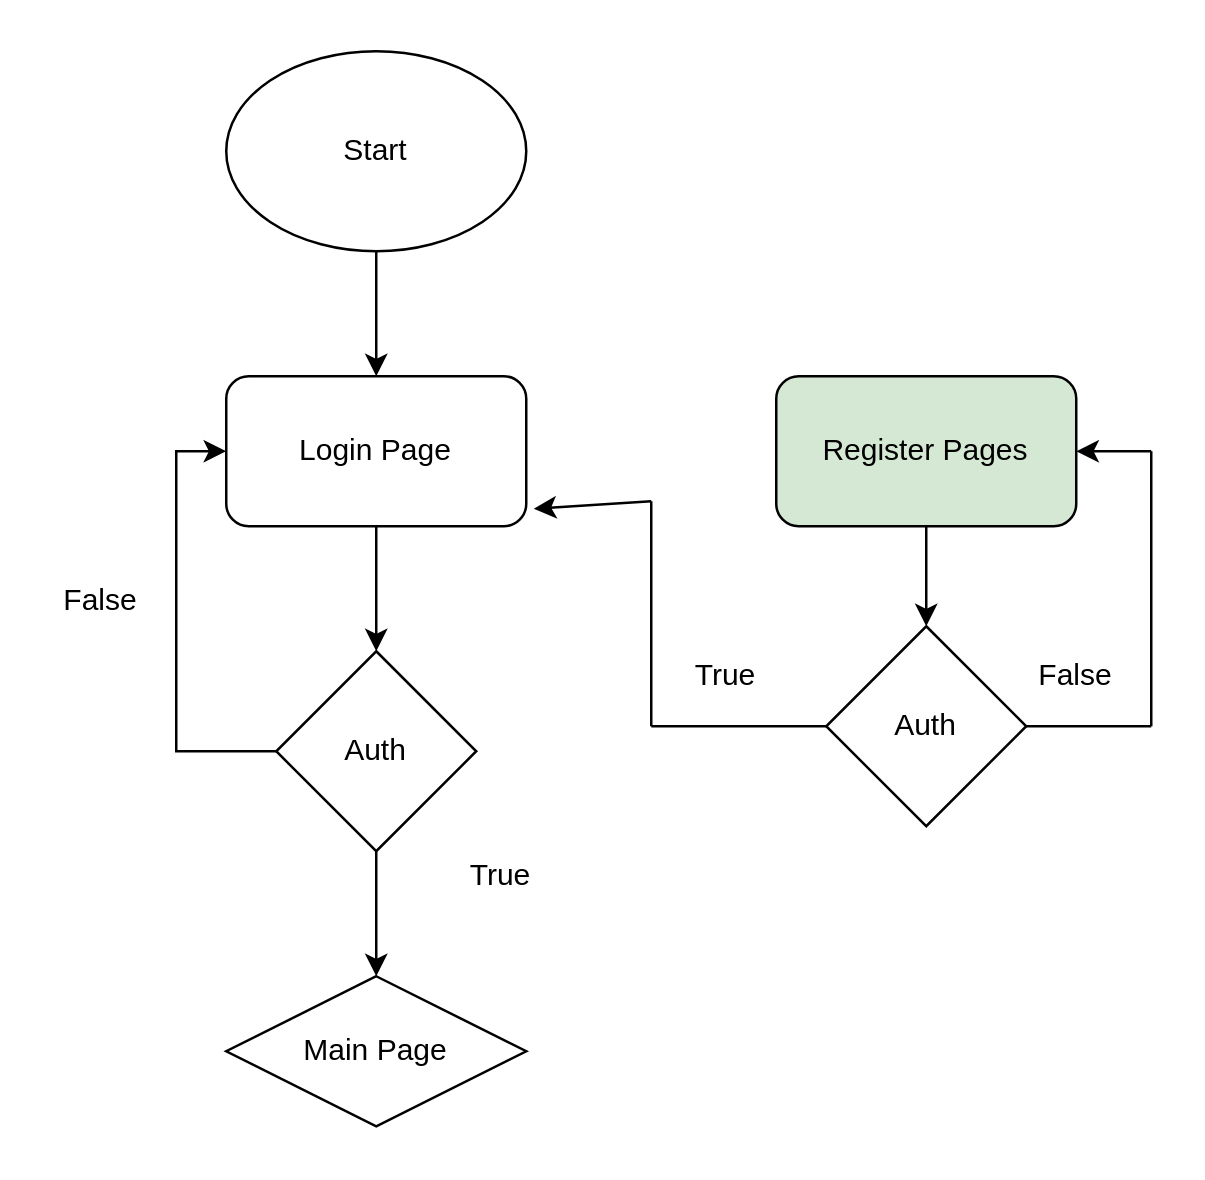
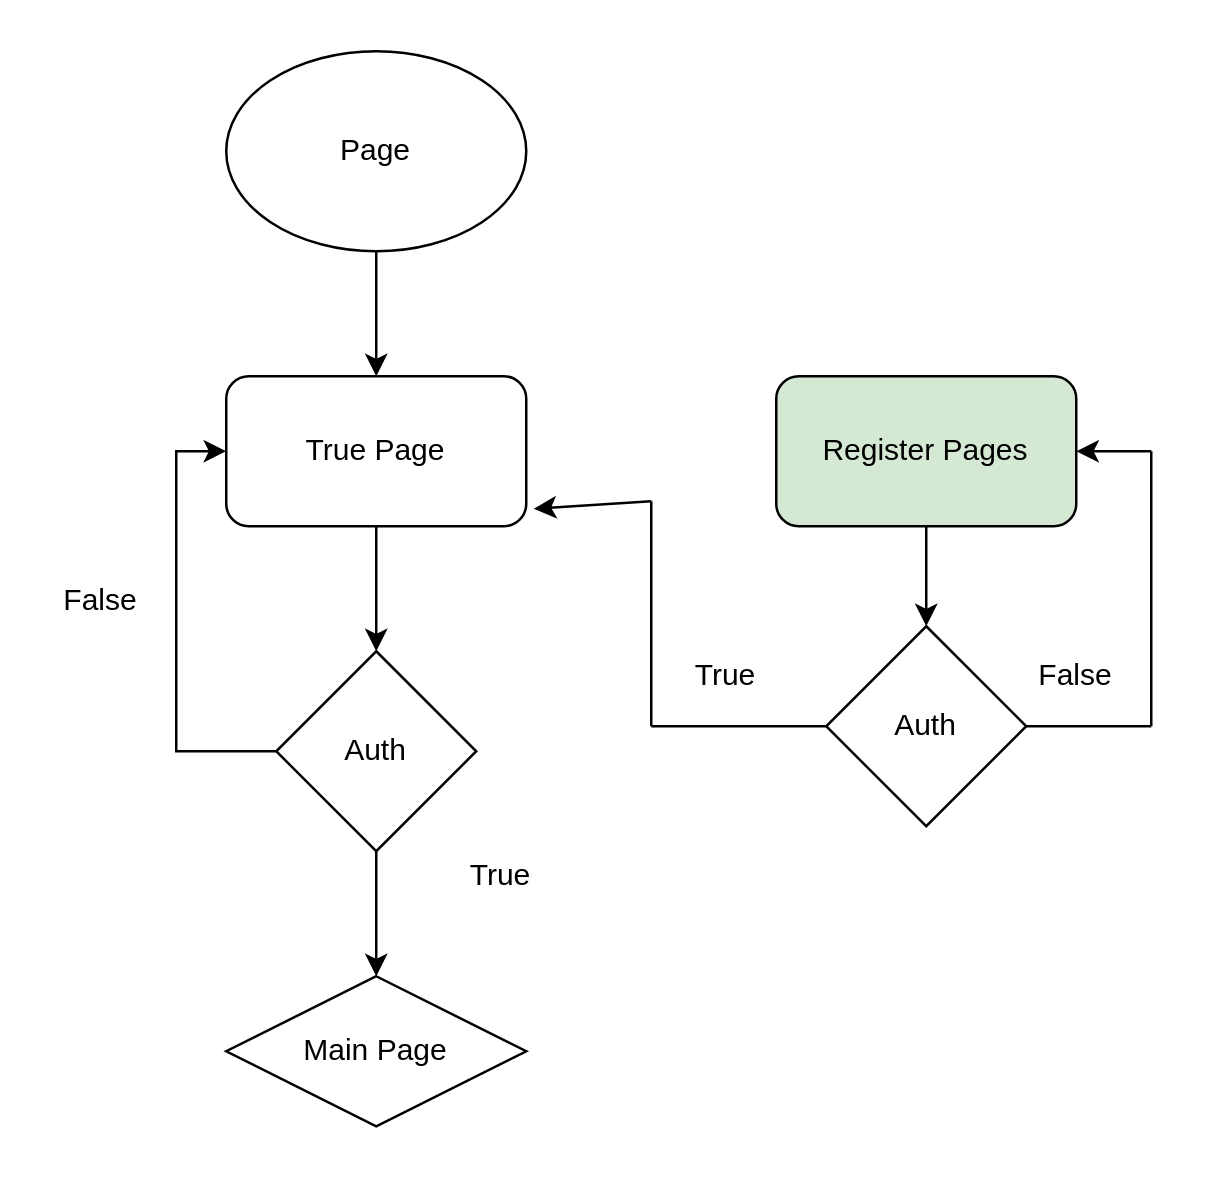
node "Start": label "Start" -> "Page"
node "Login Page": label "Login Page" -> "True Page"
